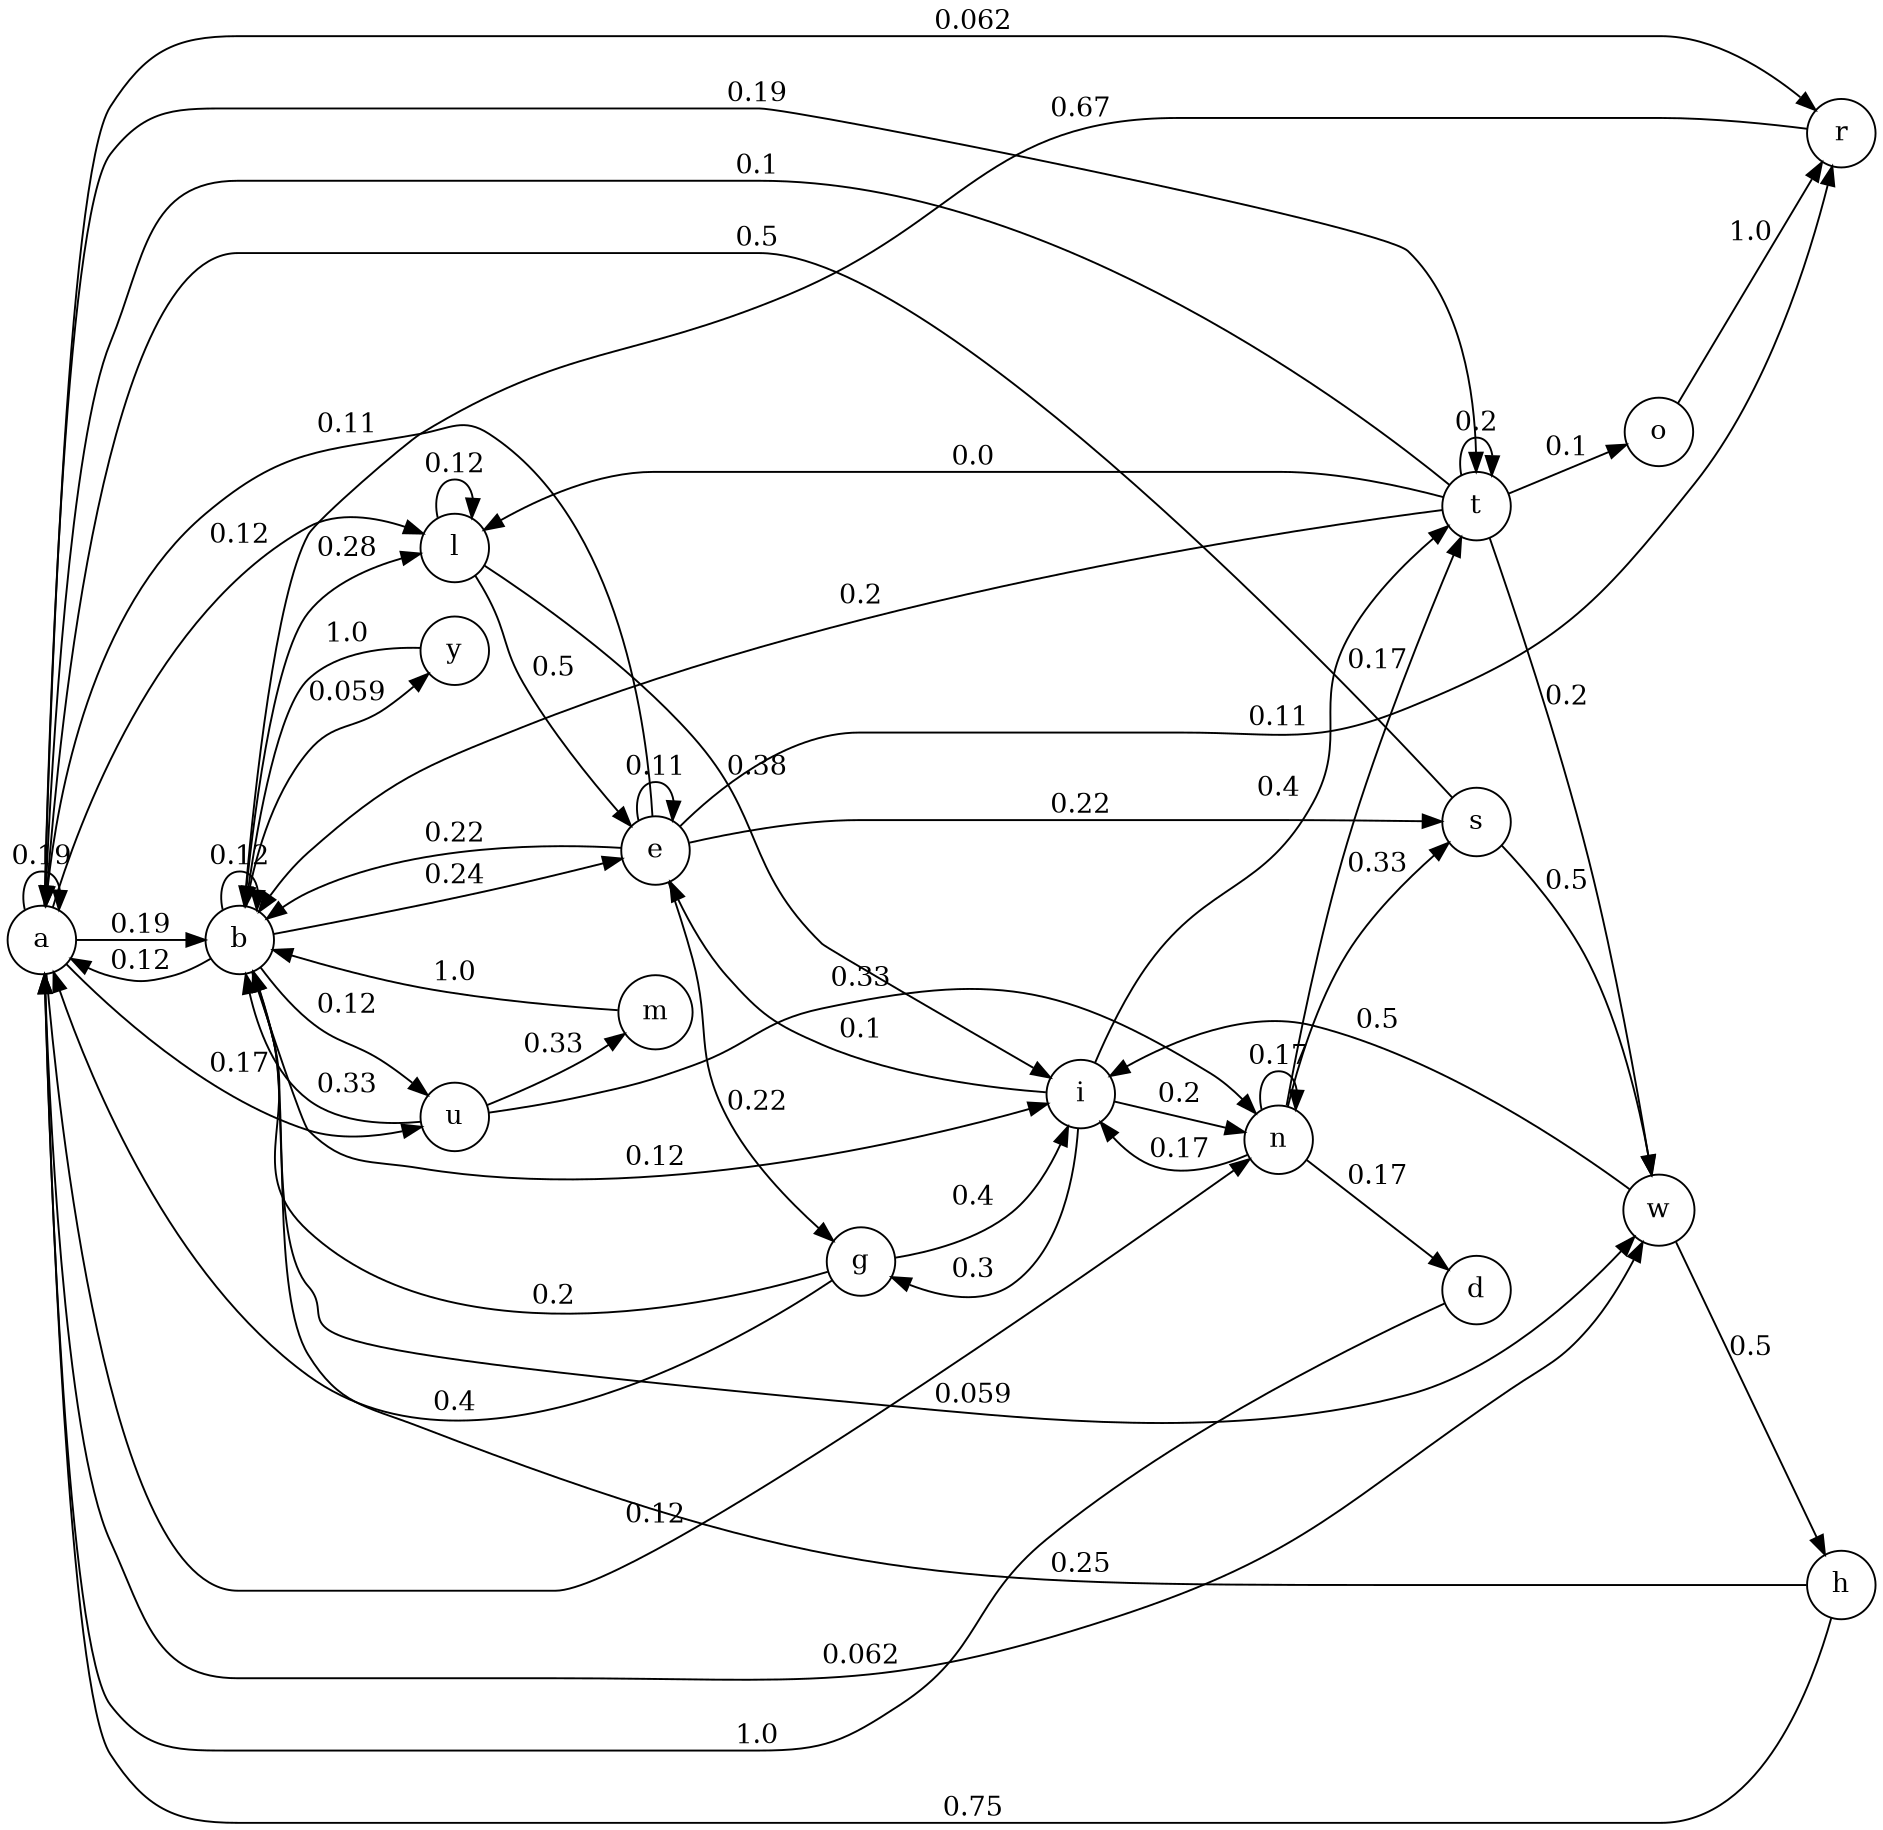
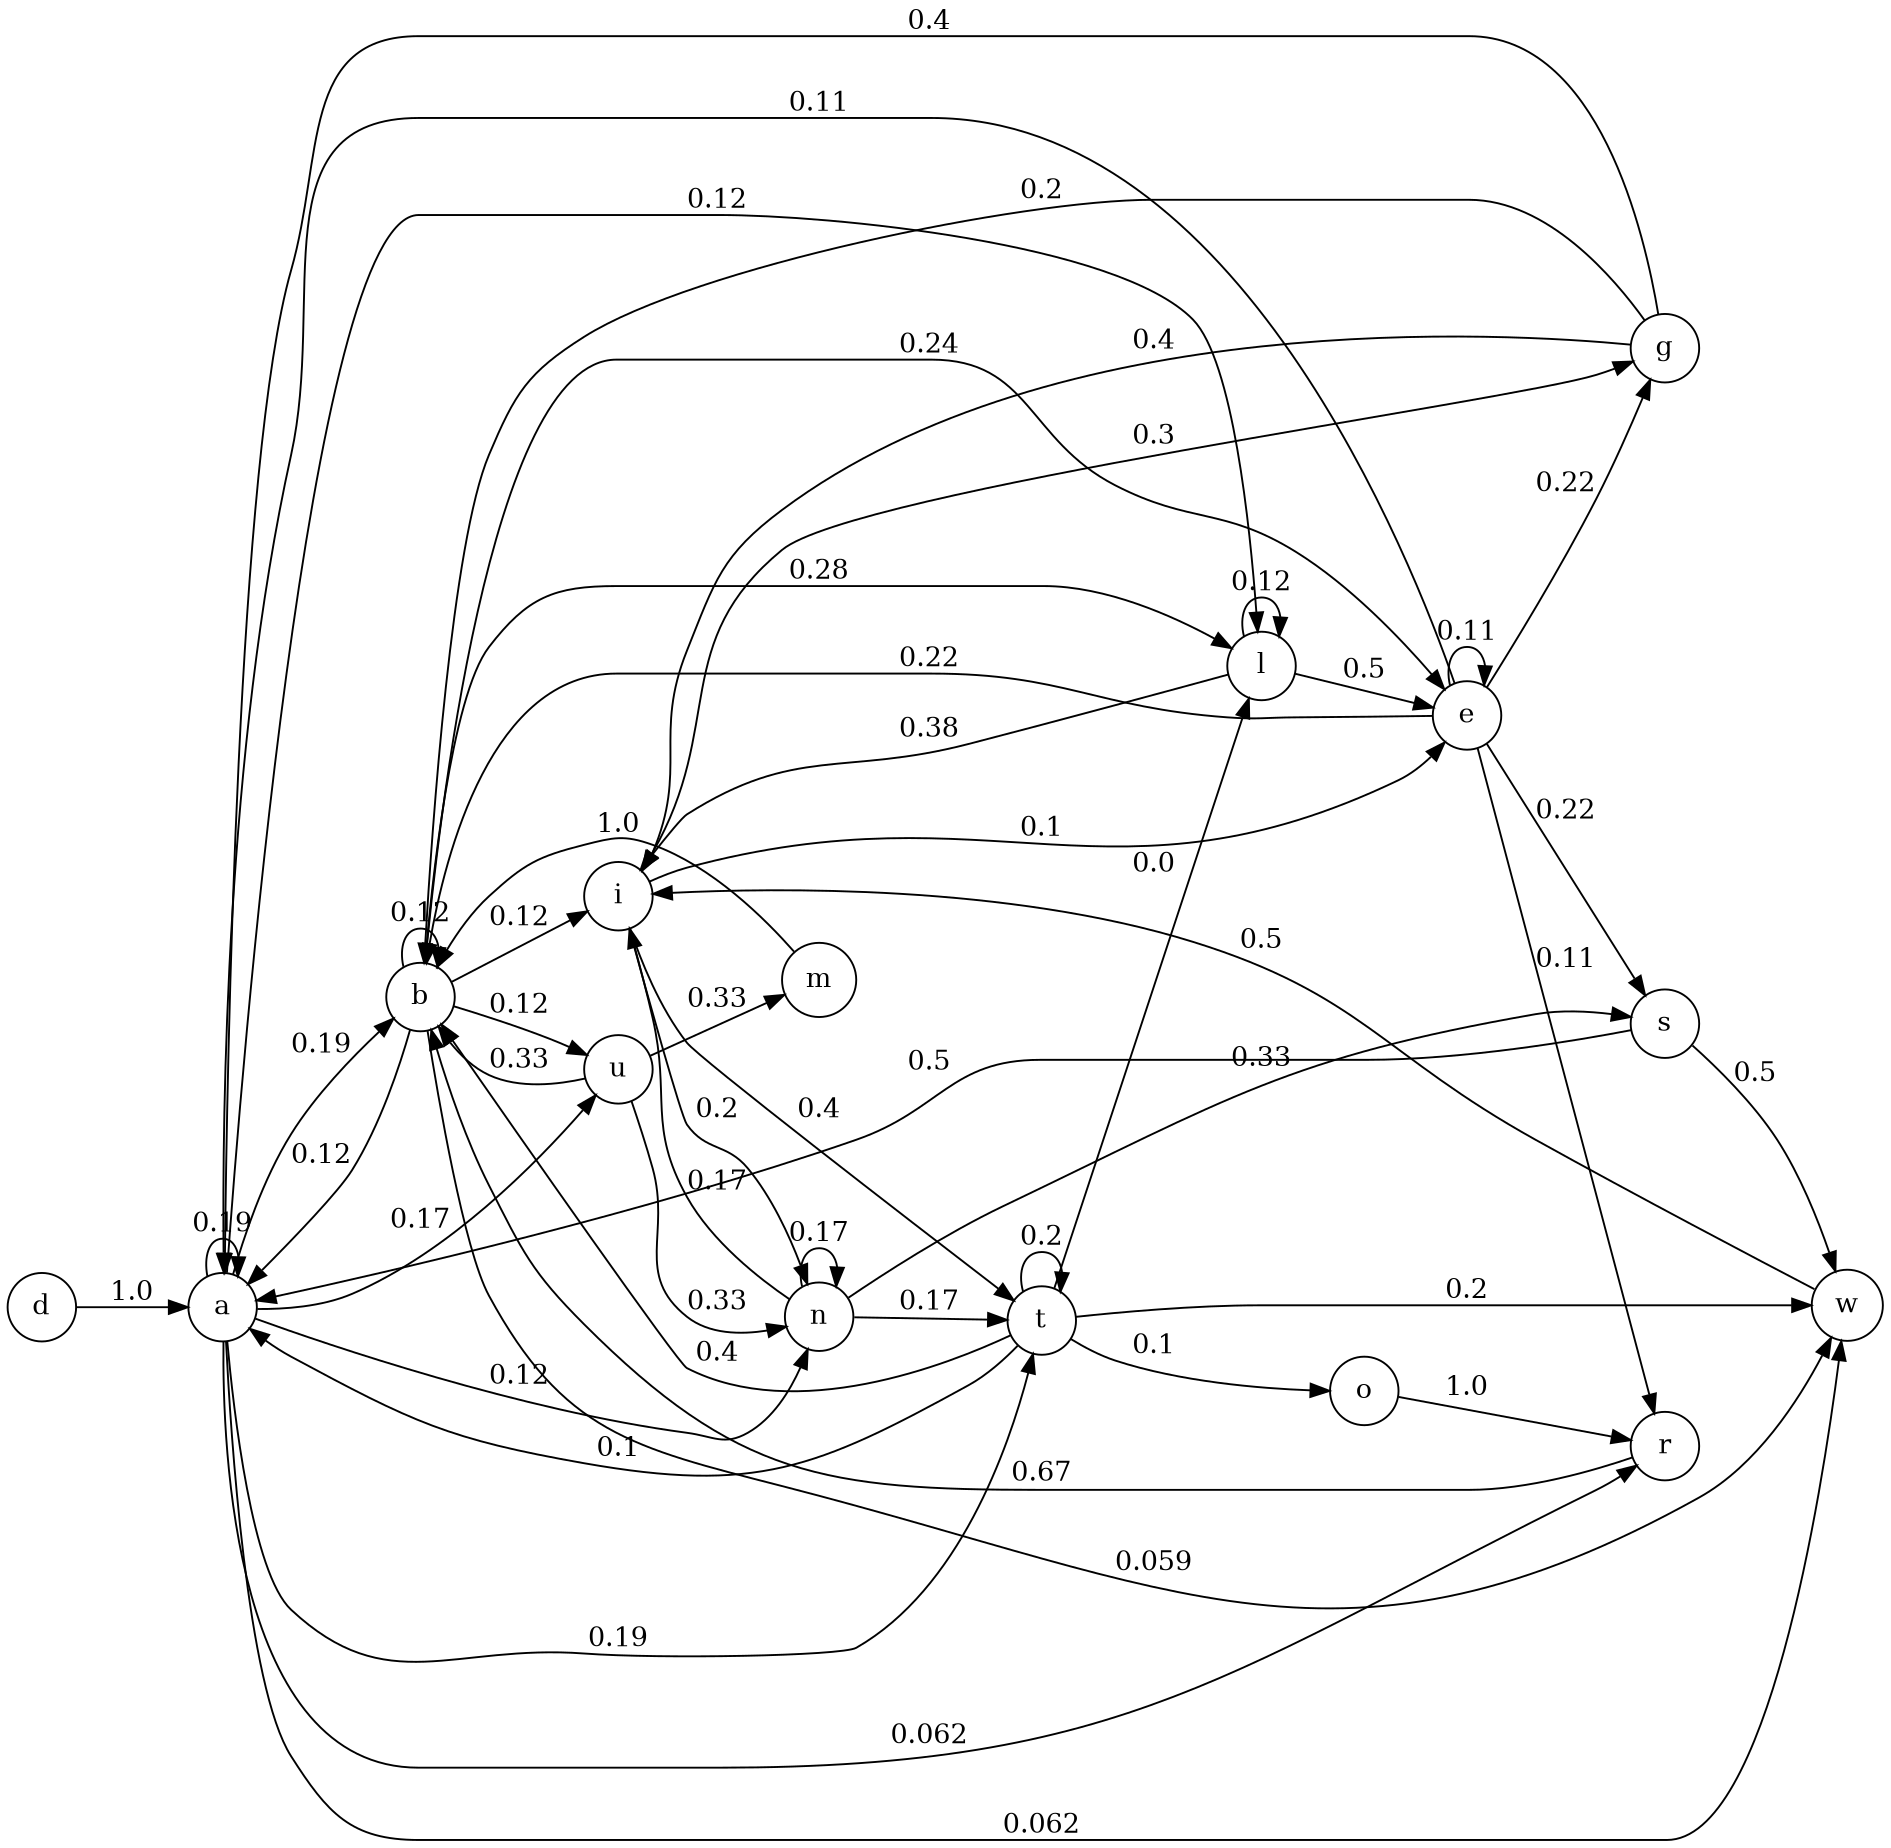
edge "t" -> "b": label "0.2" -> "0.4"
node "y": removed
edge "n" -> "d": removed, label "0.17"
node "h": removed
